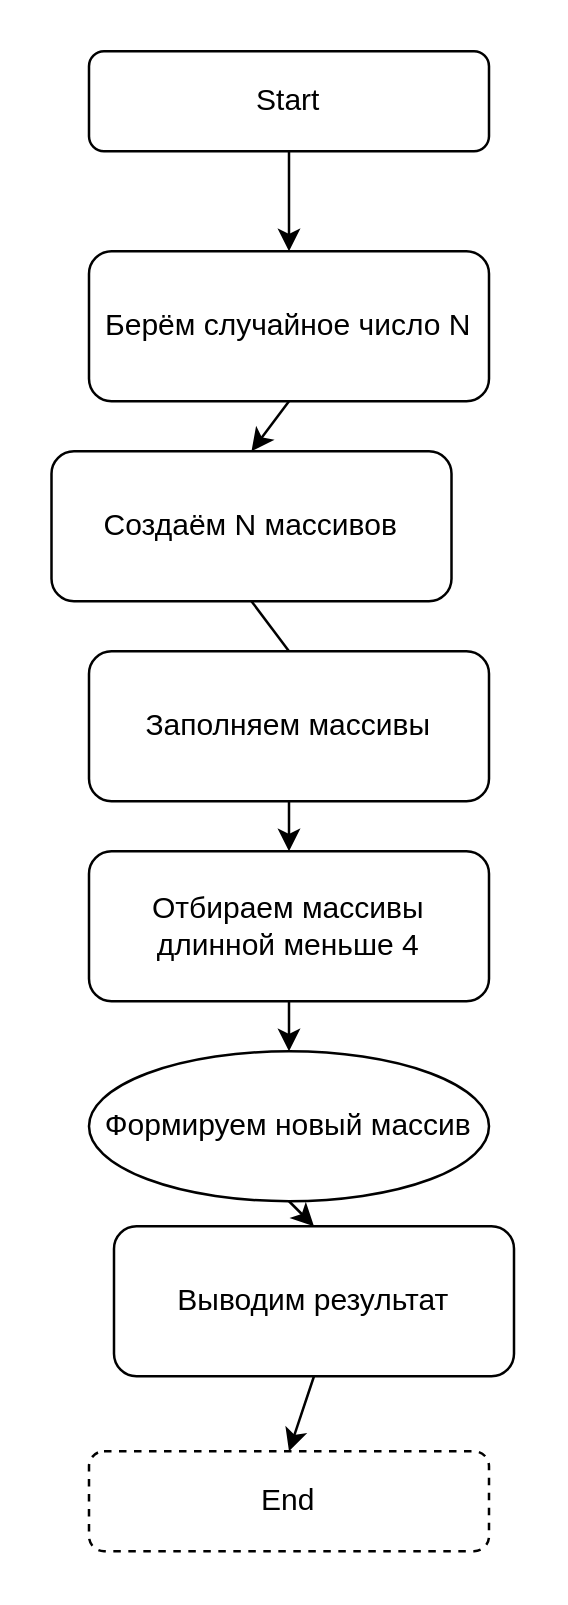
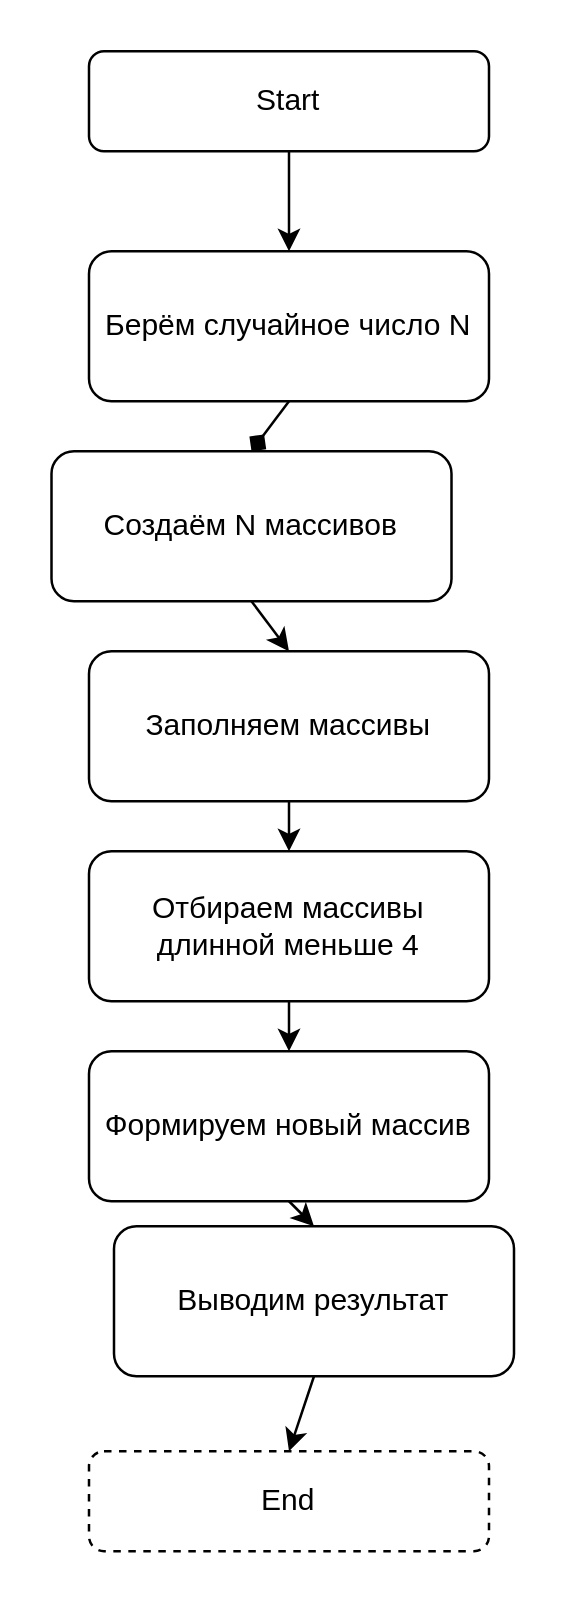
edge "Берём случайное число N" -> "Создаём N массивов": arrowhead classic -> diamond
edge "Создаём N массивов" -- "Заполняем массивы": arrowhead none -> classic
node "Формируем новый массив": shape ellipse -> rounded rectangle
